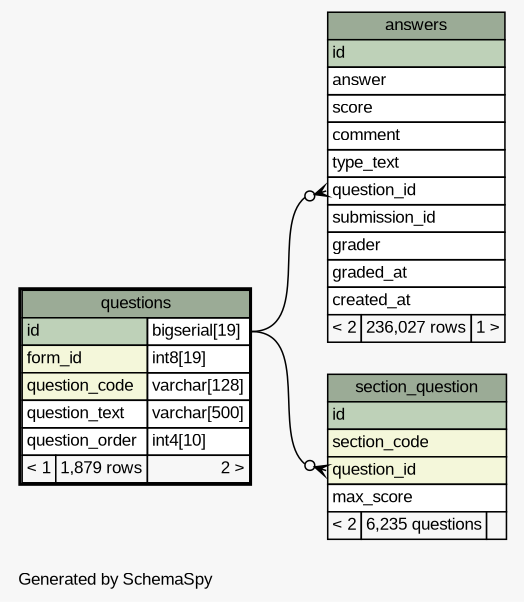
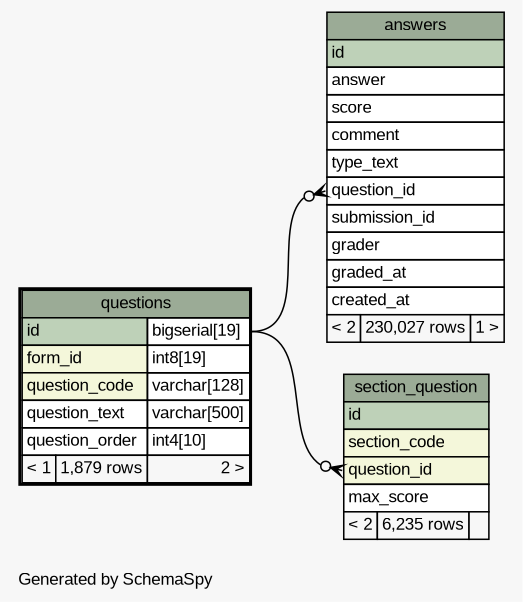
node "answers": text "236,027 rows" -> "230,027 rows"
node "section_question": text "6,235 questions" -> "6,235 rows"
